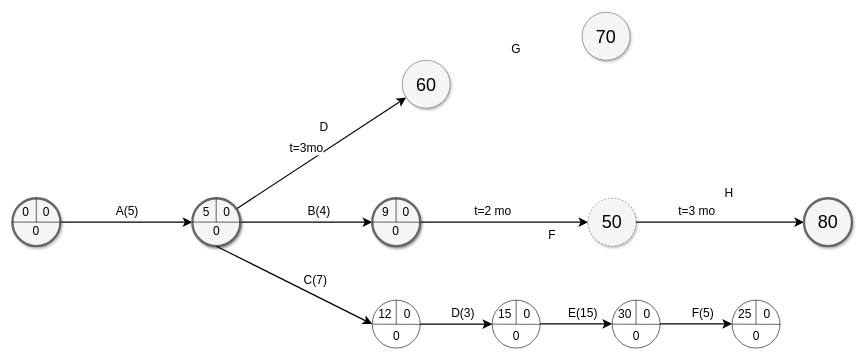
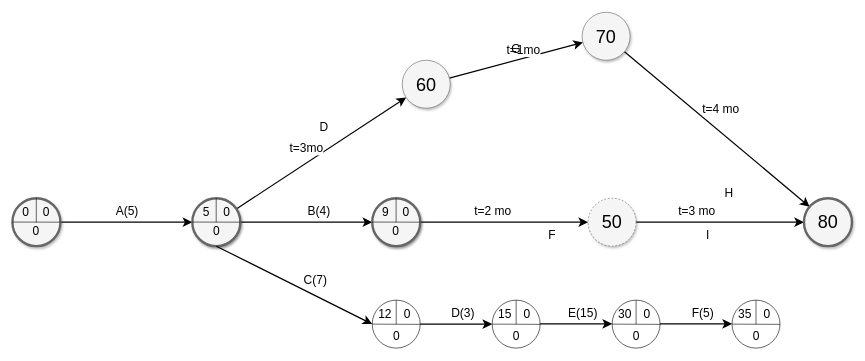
edge "60" -> "70": added, label "t=1mo"
edge "70" -> "80": added, label "t=4 mo"
node "I": added
node "25": label "25" -> "35"
